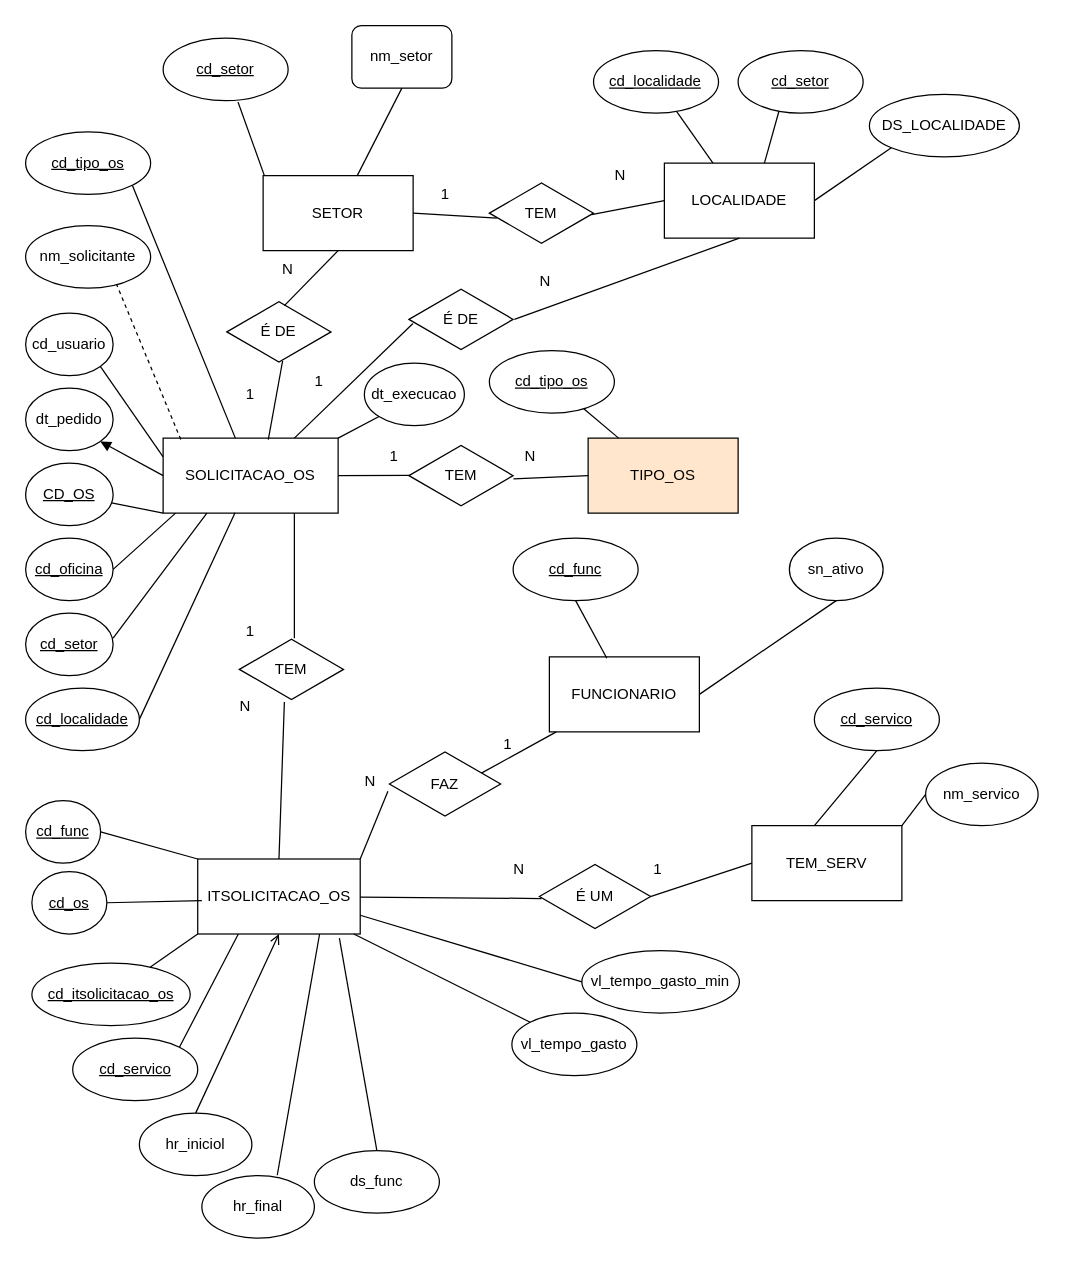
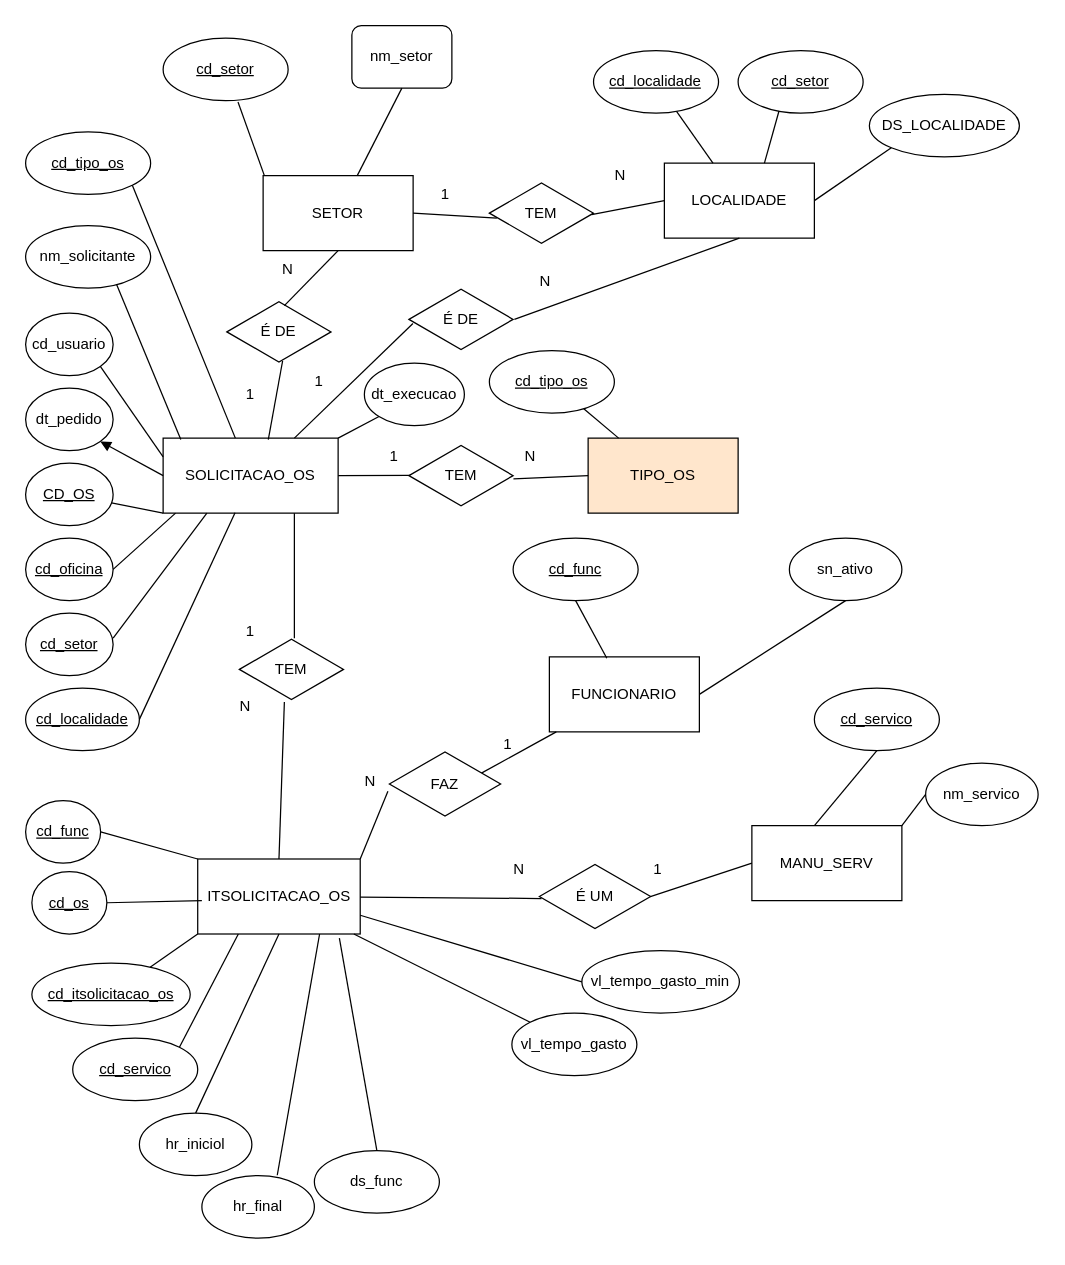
edge "nm_solicitante" -- "SOLICITACAO_OS": style dashed -> solid
node "sn_ativo": size 94x63 -> 113x63
node "TEM_SERV": label "TEM_SERV" -> "MANU_SERV"
edge "hr_iniciol" -> "ITSOLICITACAO_OS": arrowhead open -> none
